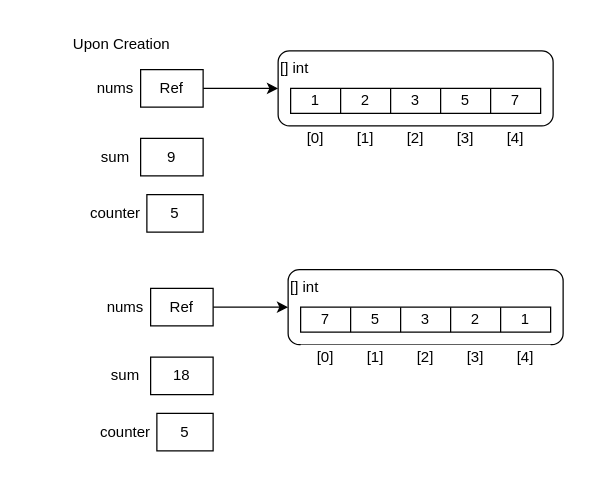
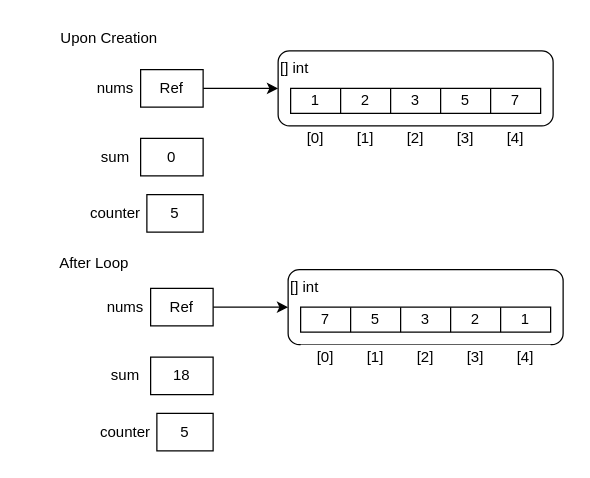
node "Upon Creation": moved (122, 44) -> (109, 38)
node "9": label "9" -> "0"
node "After Loop": added
